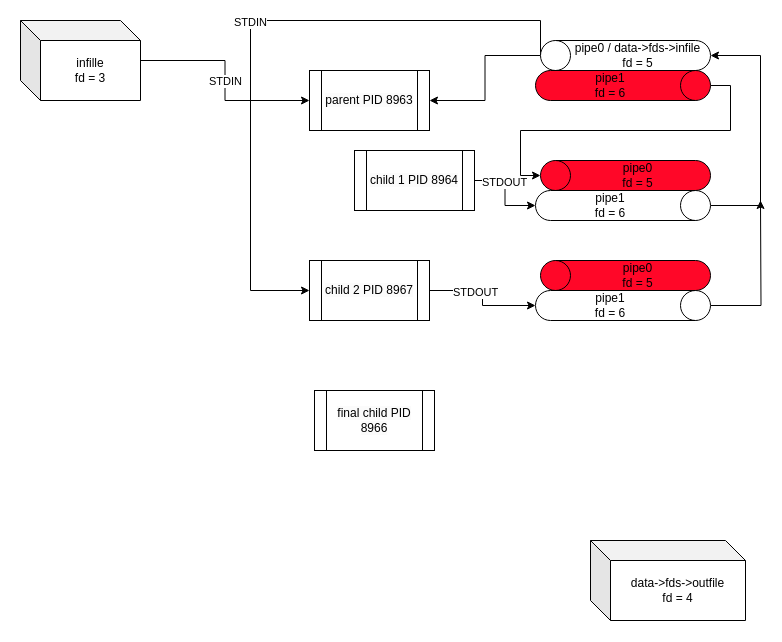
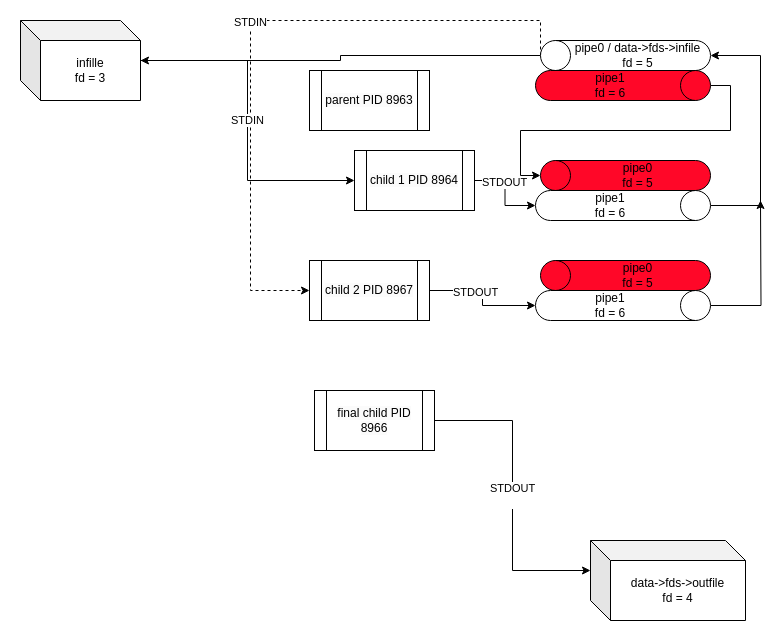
edge "infille fd = 3" -> "parent PID 8963": now "infille fd = 3" -> "child 1 PID 8964"
edge "pipe0 / data->fds->infile fd = 5" -> "parent PID 8963": now "pipe0 / data->fds->infile fd = 5" -> "infille fd = 3"
edge "pipe0 / data->fds->infile fd = 5" -> "child 2 PID 8967": style solid -> dashed
edge "final child PID 8966" -> "data->fds->outfile fd = 4": added, label "STDOUT"
